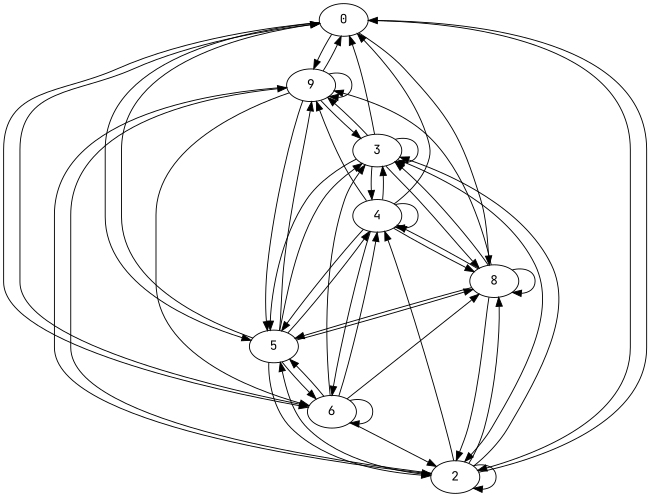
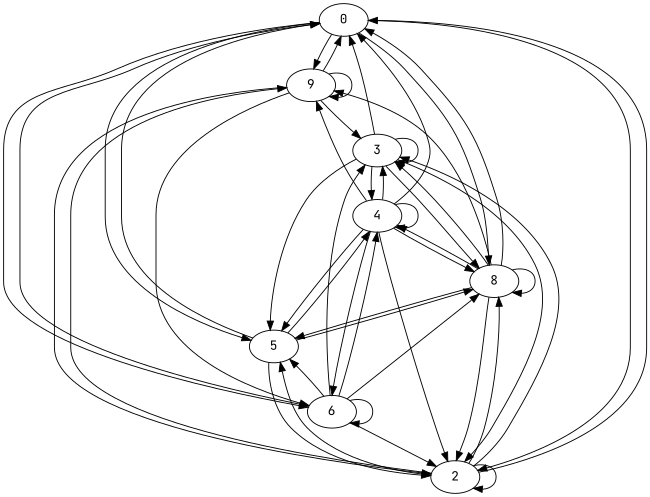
edge "3" -> "9": removed
edge "8" -> "0": added
edge "9" -> "5": removed
edge "5" -> "9": removed
edge "5" -> "3": removed
edge "2" -> "4": reversed
edge "5" -> "6": removed
